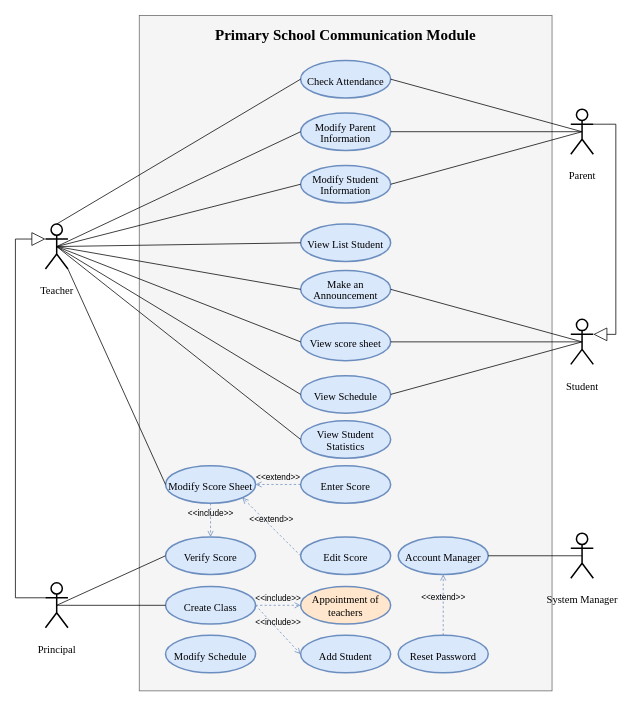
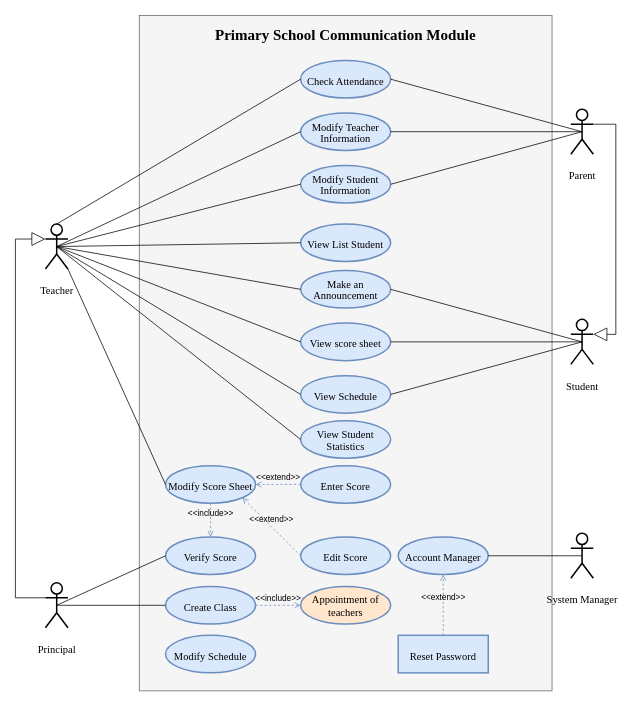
node "Modify Parent Information": label "Modify Parent Information" -> "Modify Teacher Information"
edge "Create Class" -> "Add Student": removed, label "<<include>>"
node "Add Student": removed
node "Reset Password": shape ellipse -> rectangle
